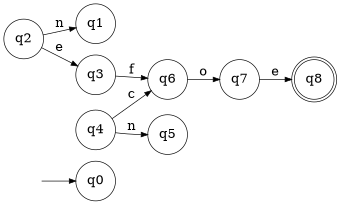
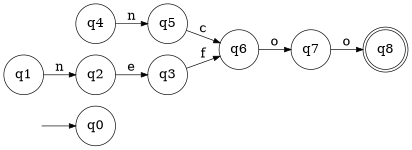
edge "q2" -> "q1": reversed
edge "q7" -> "q8": label "e" -> "o"
edge "q4" -> "q6": now "q5" -> "q6"
